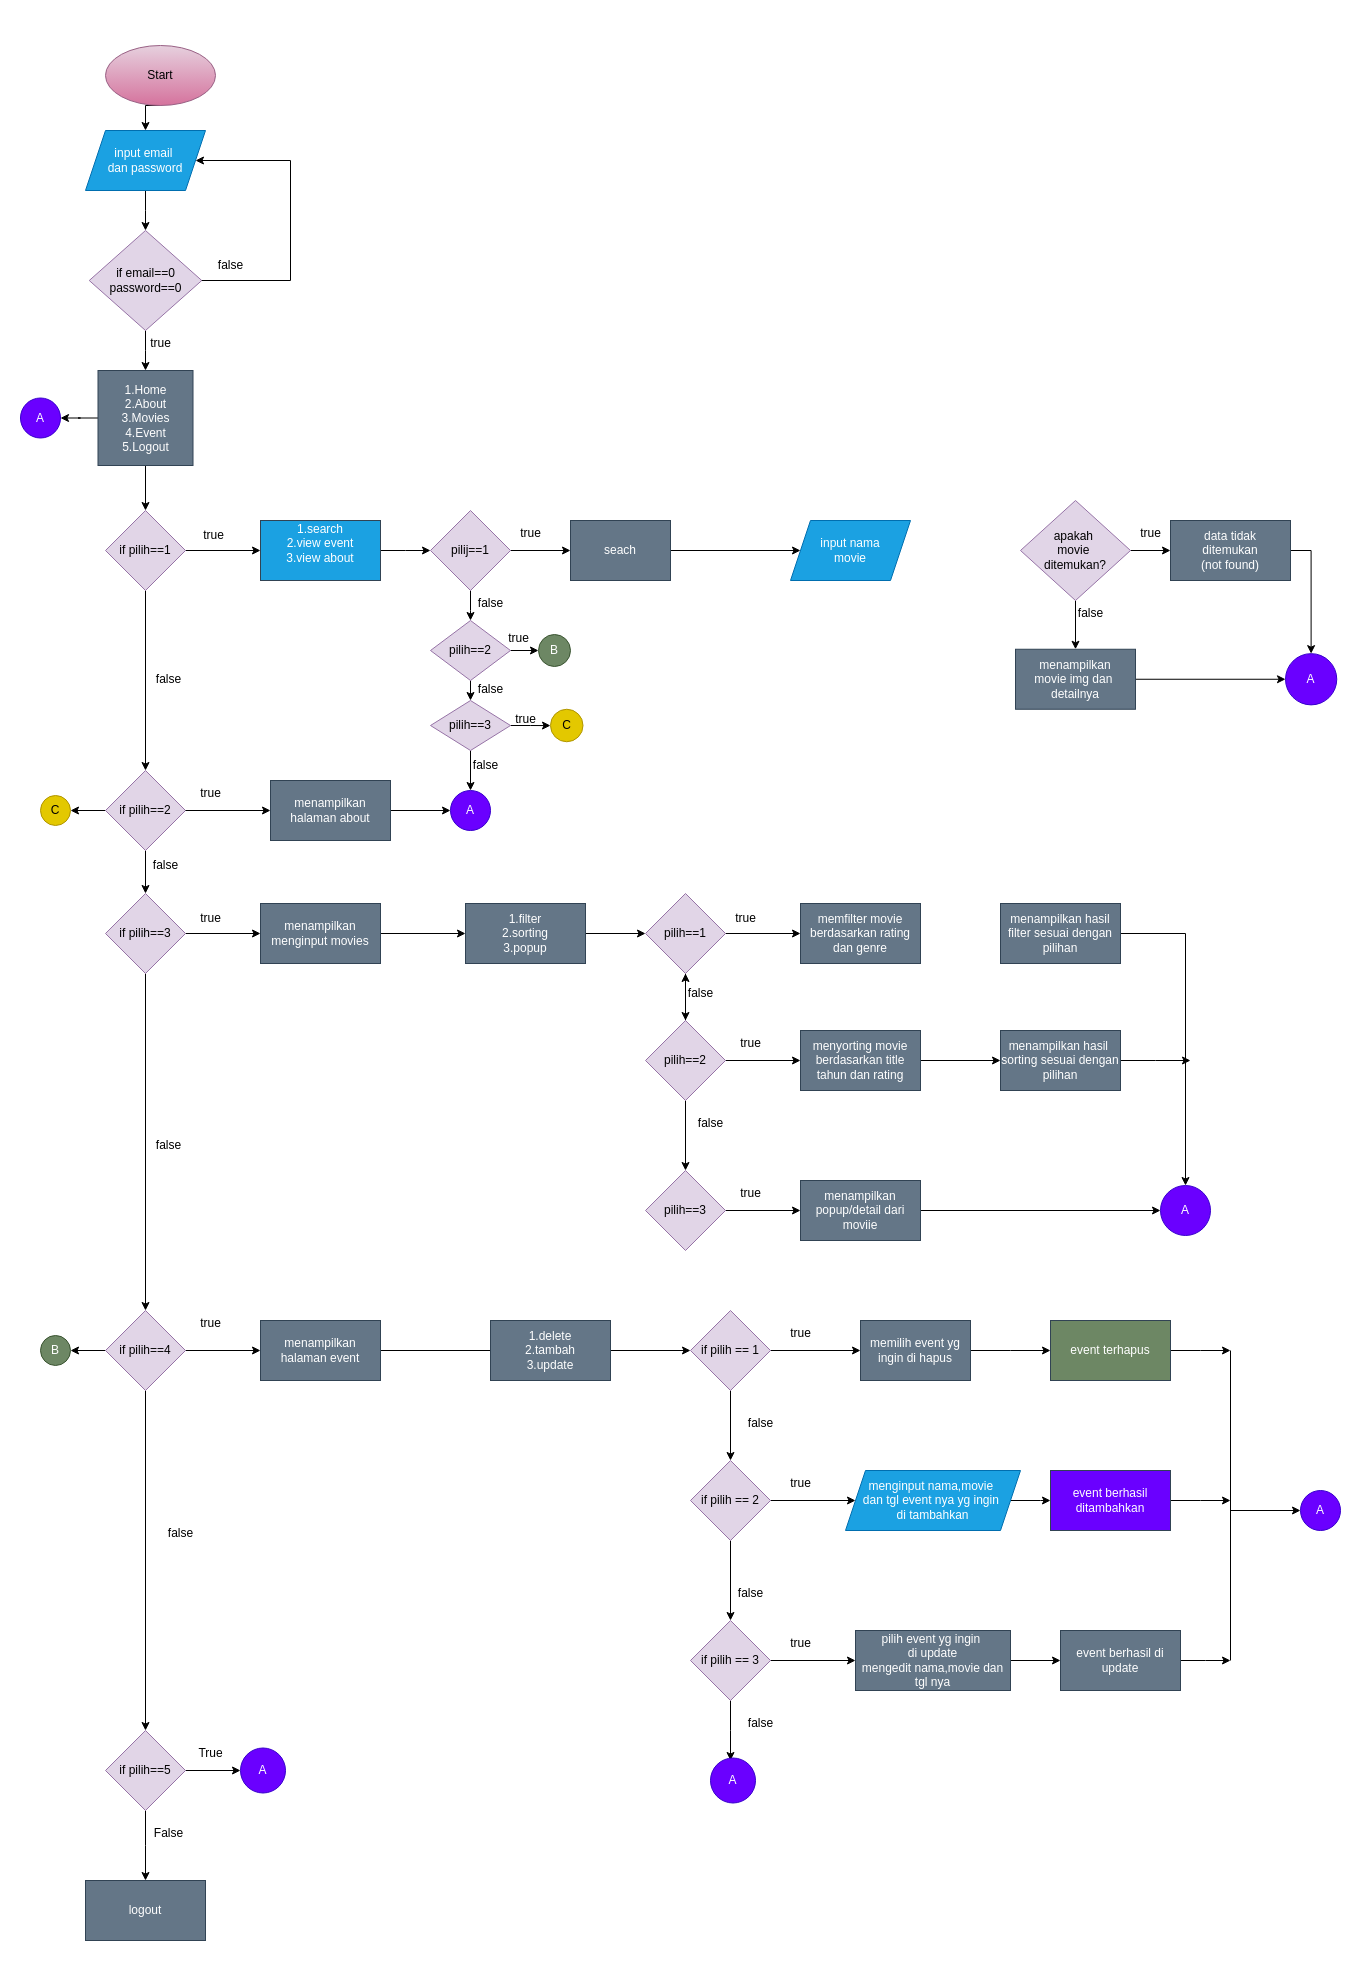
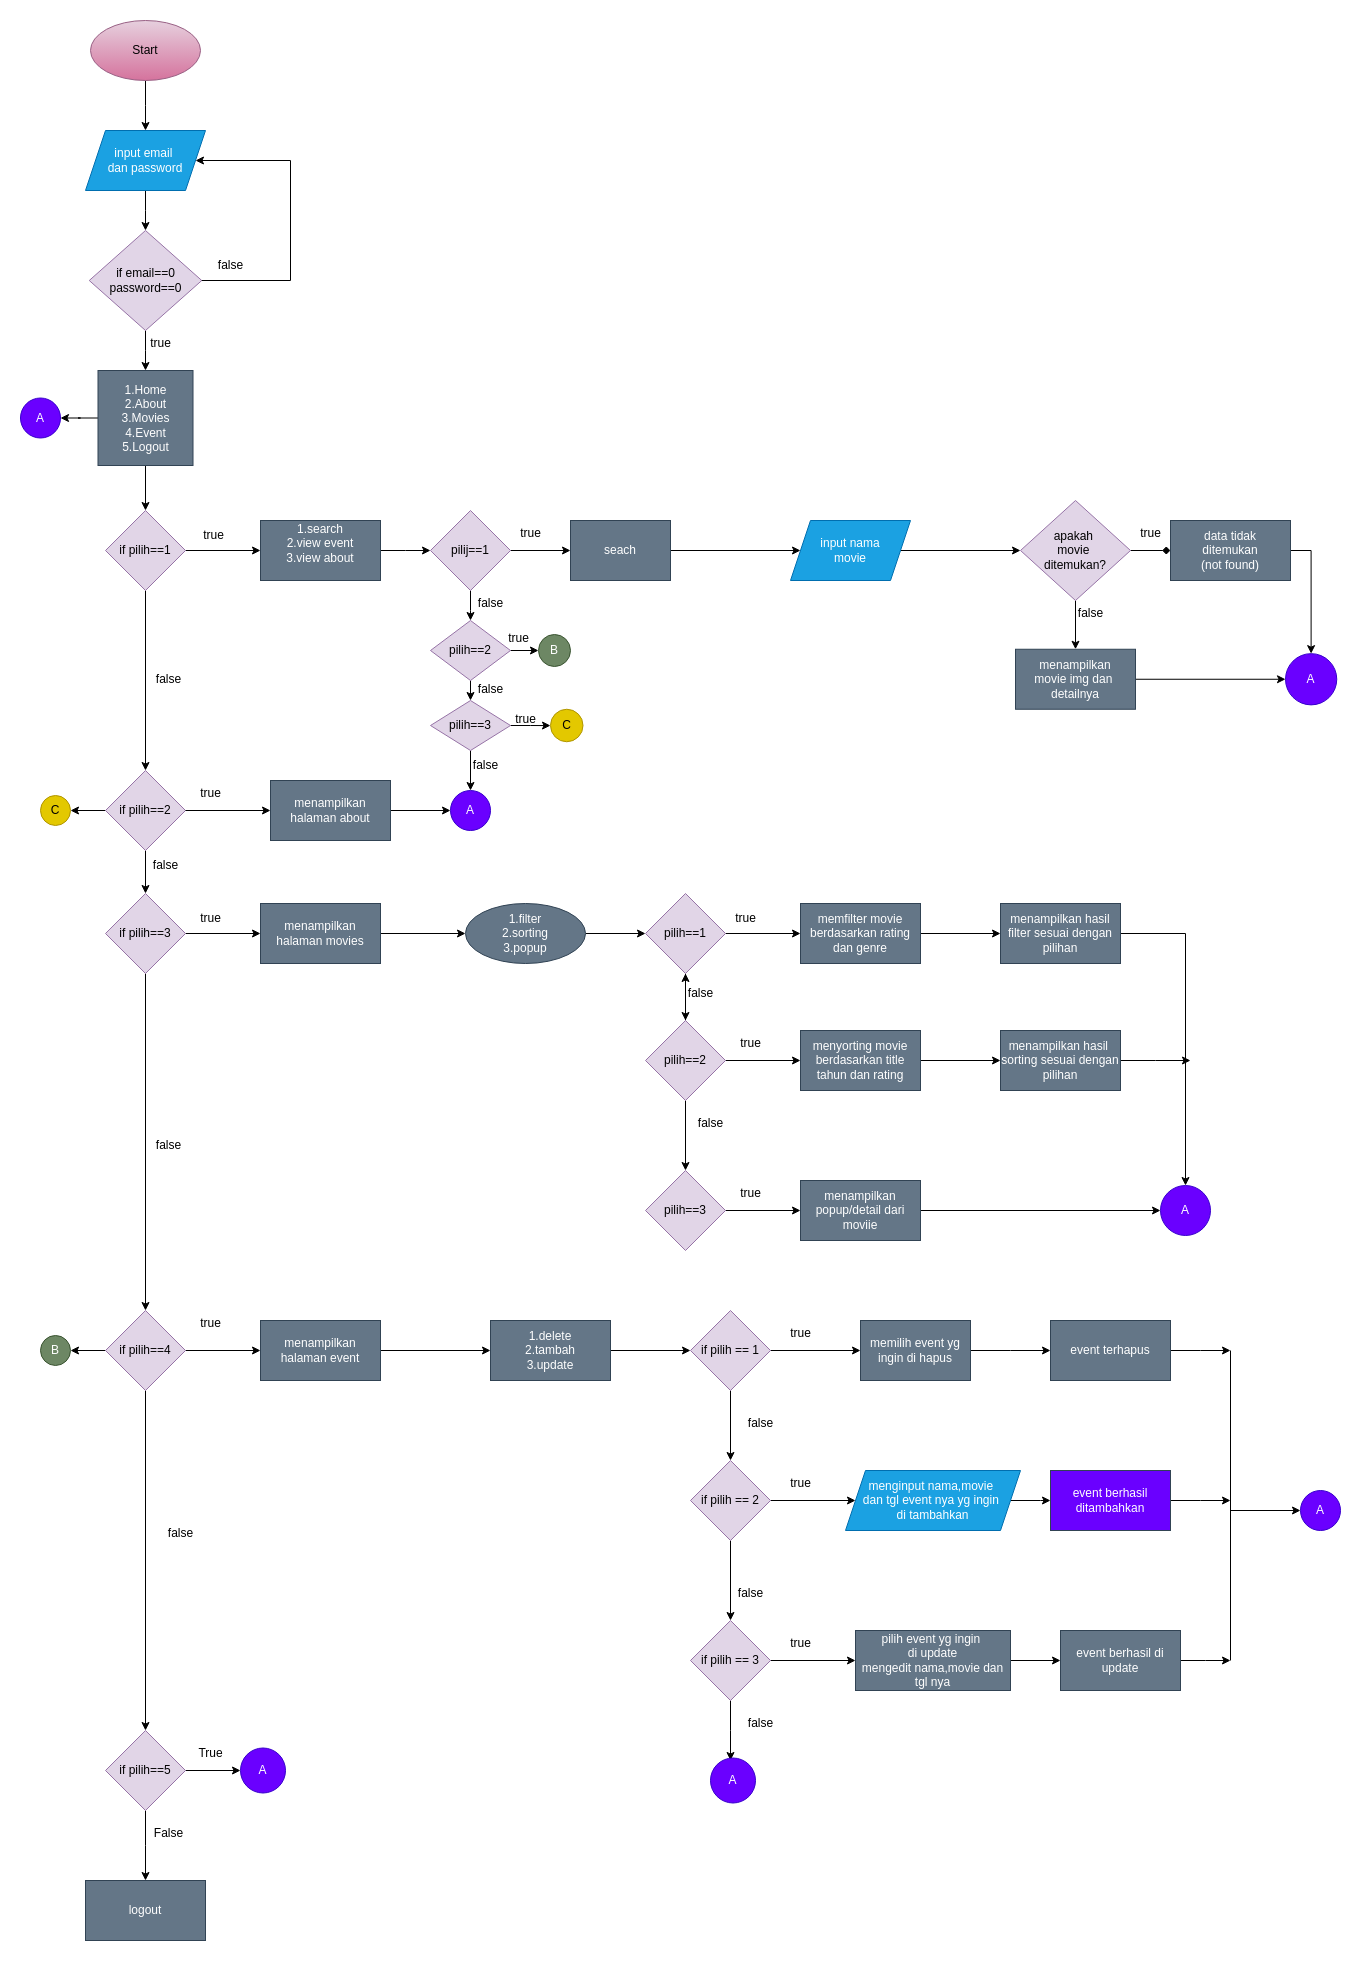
node "Start": moved (161, 76) -> (146, 51)
node "1.search 2.view event 3.view about": fillcolor #1ba1e2 -> #647687
edge "input nama movie" -> "apakah movie ditemukan?": added
edge "apakah movie ditemukan?" -> "data tidak ditemukan (not found)": arrowhead classic -> diamond
node "menampilkan menginput movies": label "menampilkan menginput movies" -> "menampilkan halaman movies"
node "1.filter 2.sorting 3.popup": shape rectangle -> ellipse
edge "memfilter movie berdasarkan rating dan genre" -> "menampilkan hasil filter sesuai dengan pilihan": added
edge "menampilkan halaman event" -- "1.delete 2.tambah 3.update": arrowhead none -> classic
node "event terhapus": fillcolor #6d8764 -> #647687
